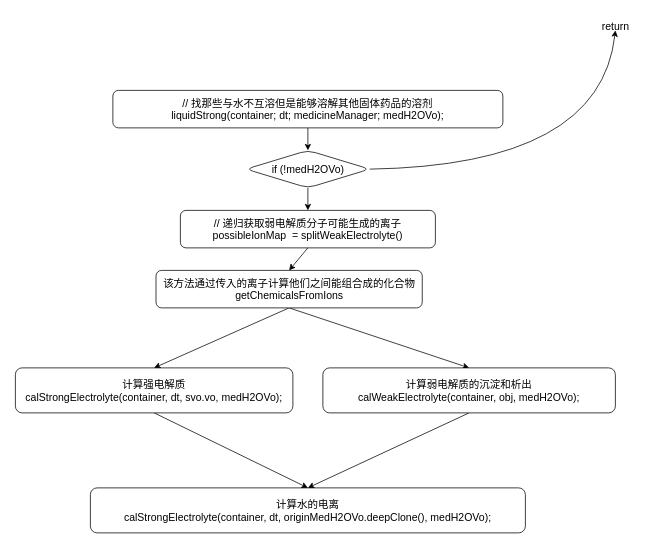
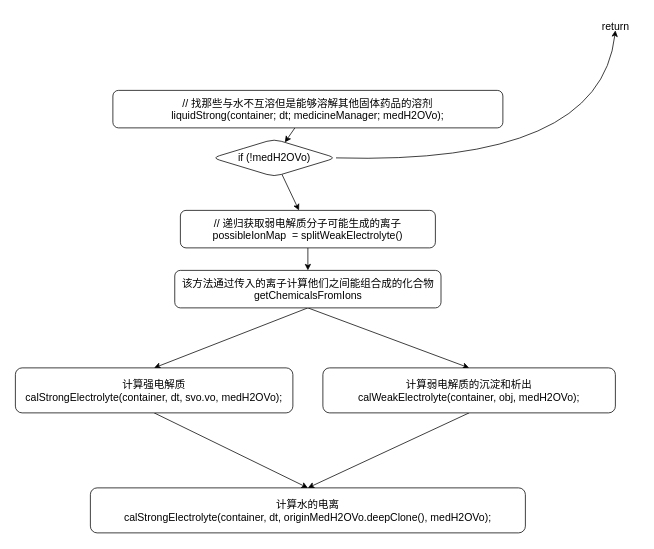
node "if (!medH2OVo)": moved (308, 169) -> (274, 158)
node "该方法通过传入的离子计算他们之间能组合成的化合物 getChemicalsFromIons": moved (289, 289) -> (308, 289)
